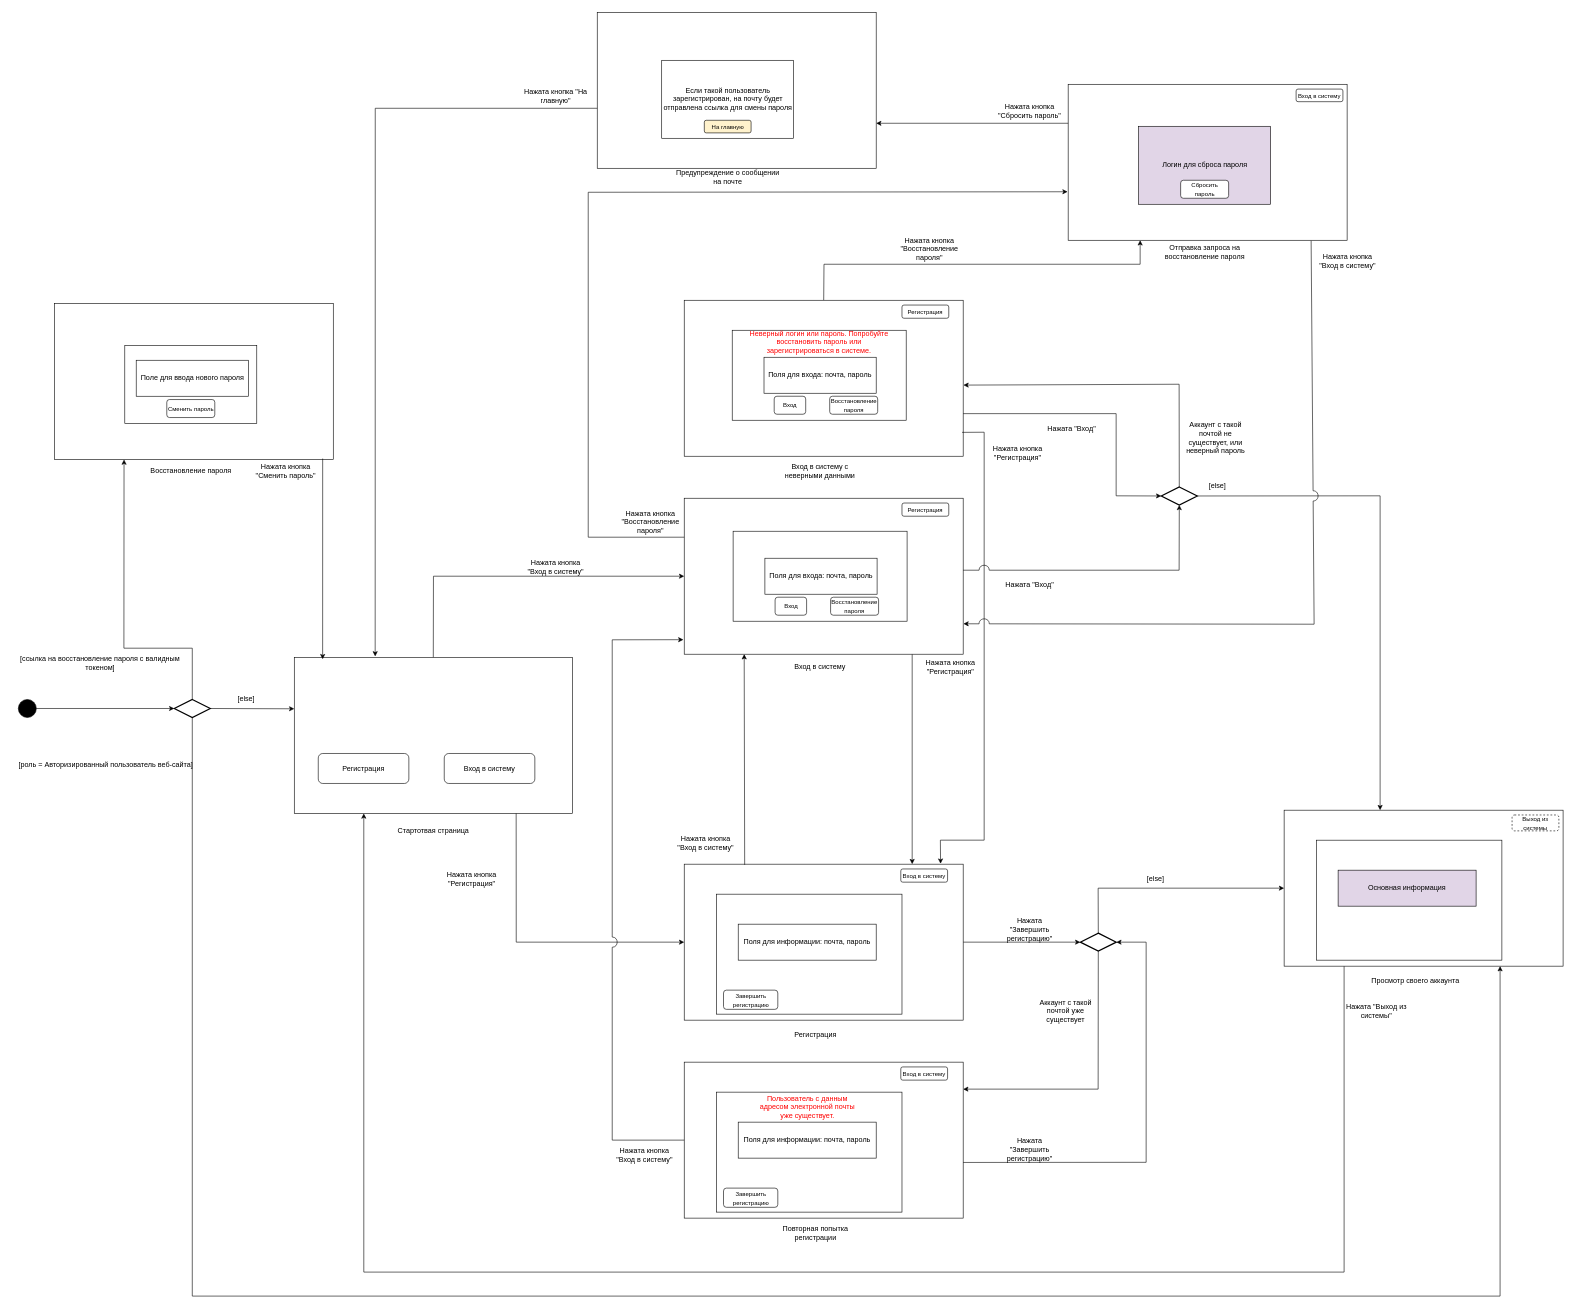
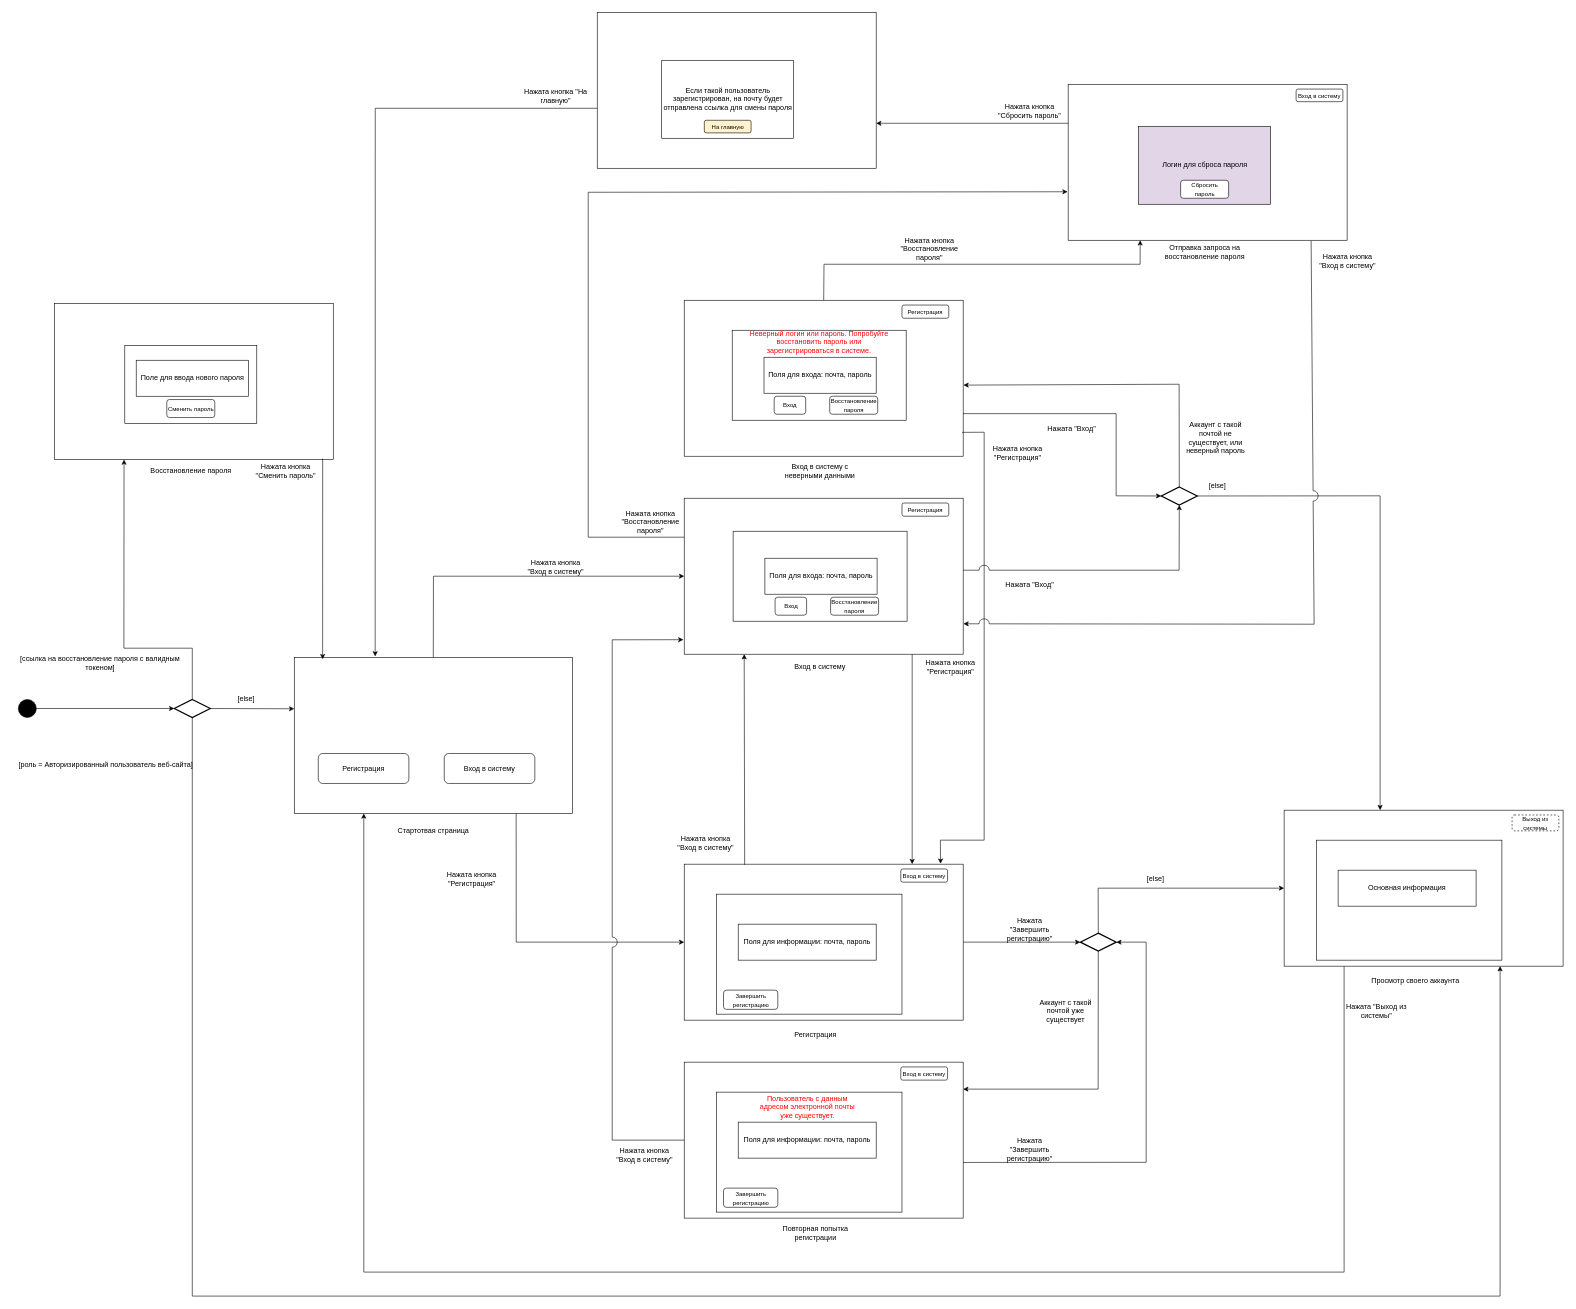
node "Предупреждение о сообщении на почте": removed
node "Основная информация": fillcolor #e1d5e7 -> #ffffff
